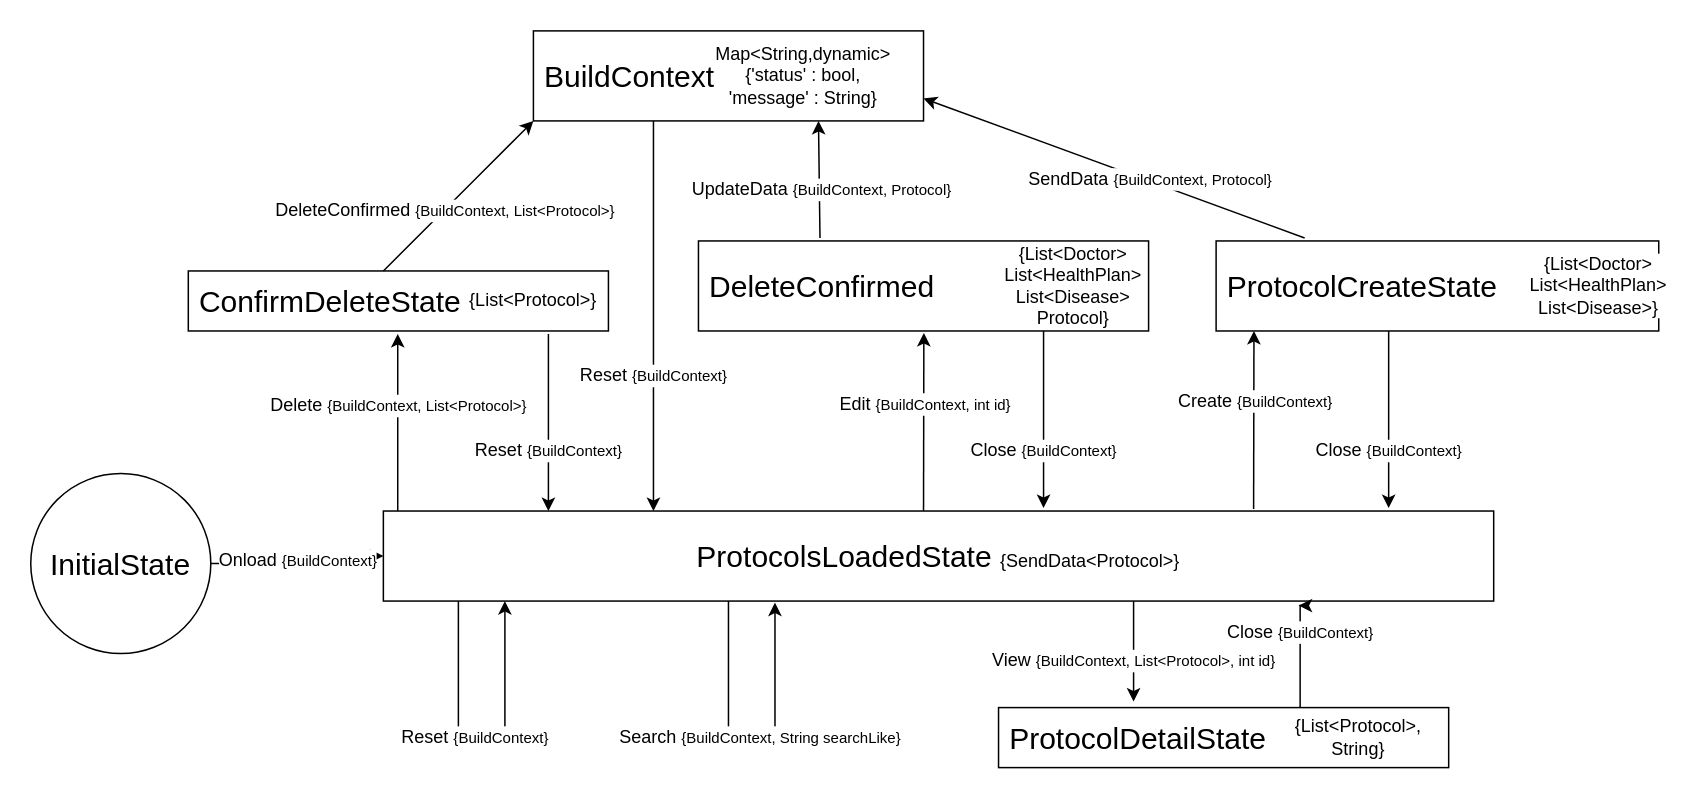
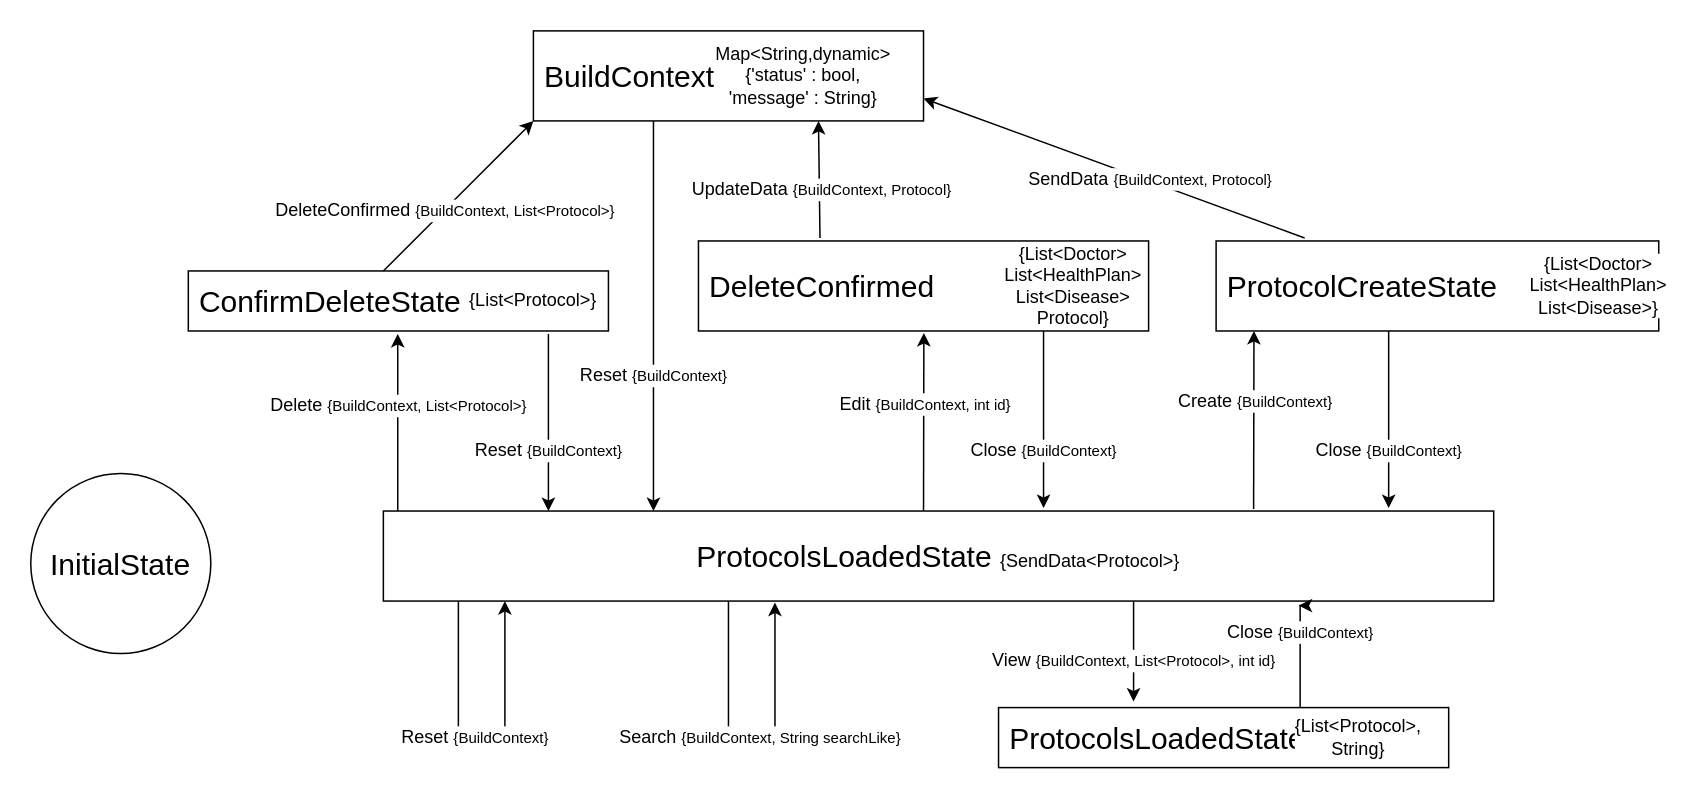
edge "InitialState" -> "ProtocolsLoadedState {SendData<Protocol>}": removed, label "Onload {BuildContext}"
node "ProtocolDetailState": label "ProtocolDetailState" -> "ProtocolsLoadedState"
